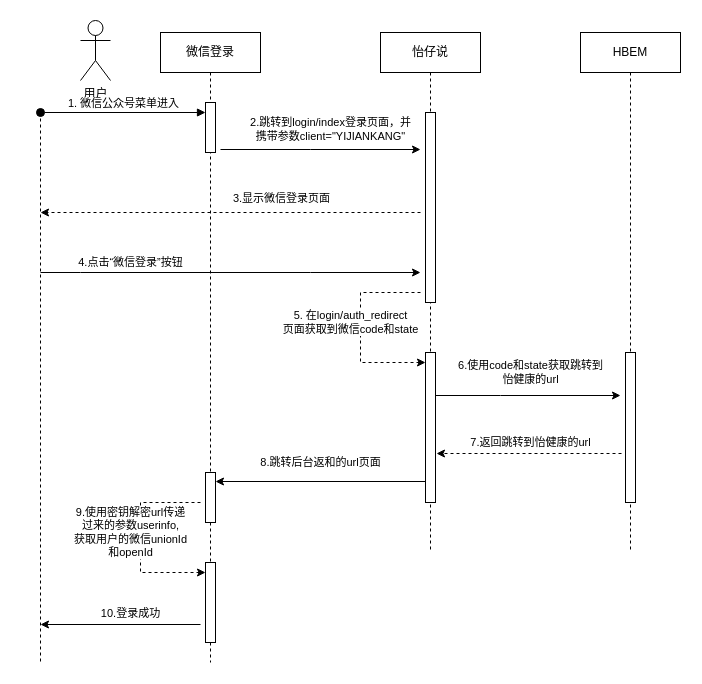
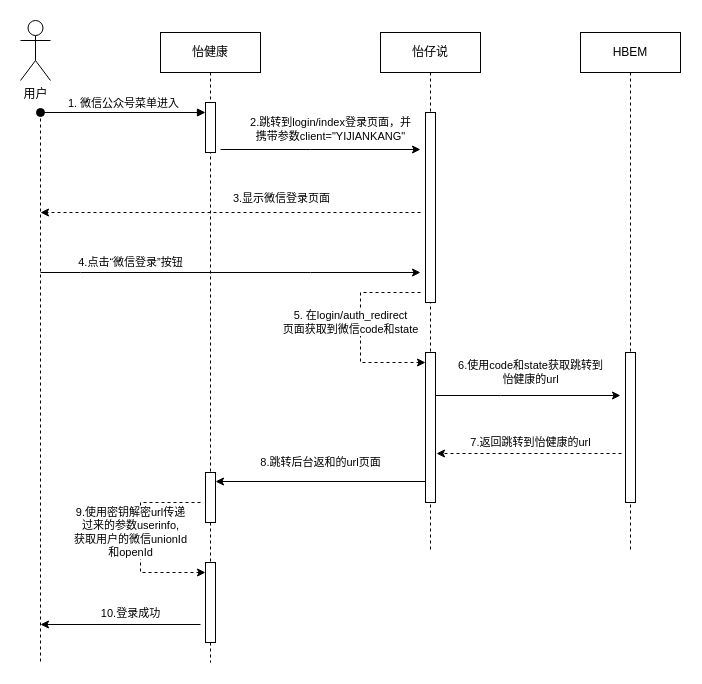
node "用户": moved (96, 51) -> (36, 51)
node "微信登录": label "微信登录" -> "怡健康"
